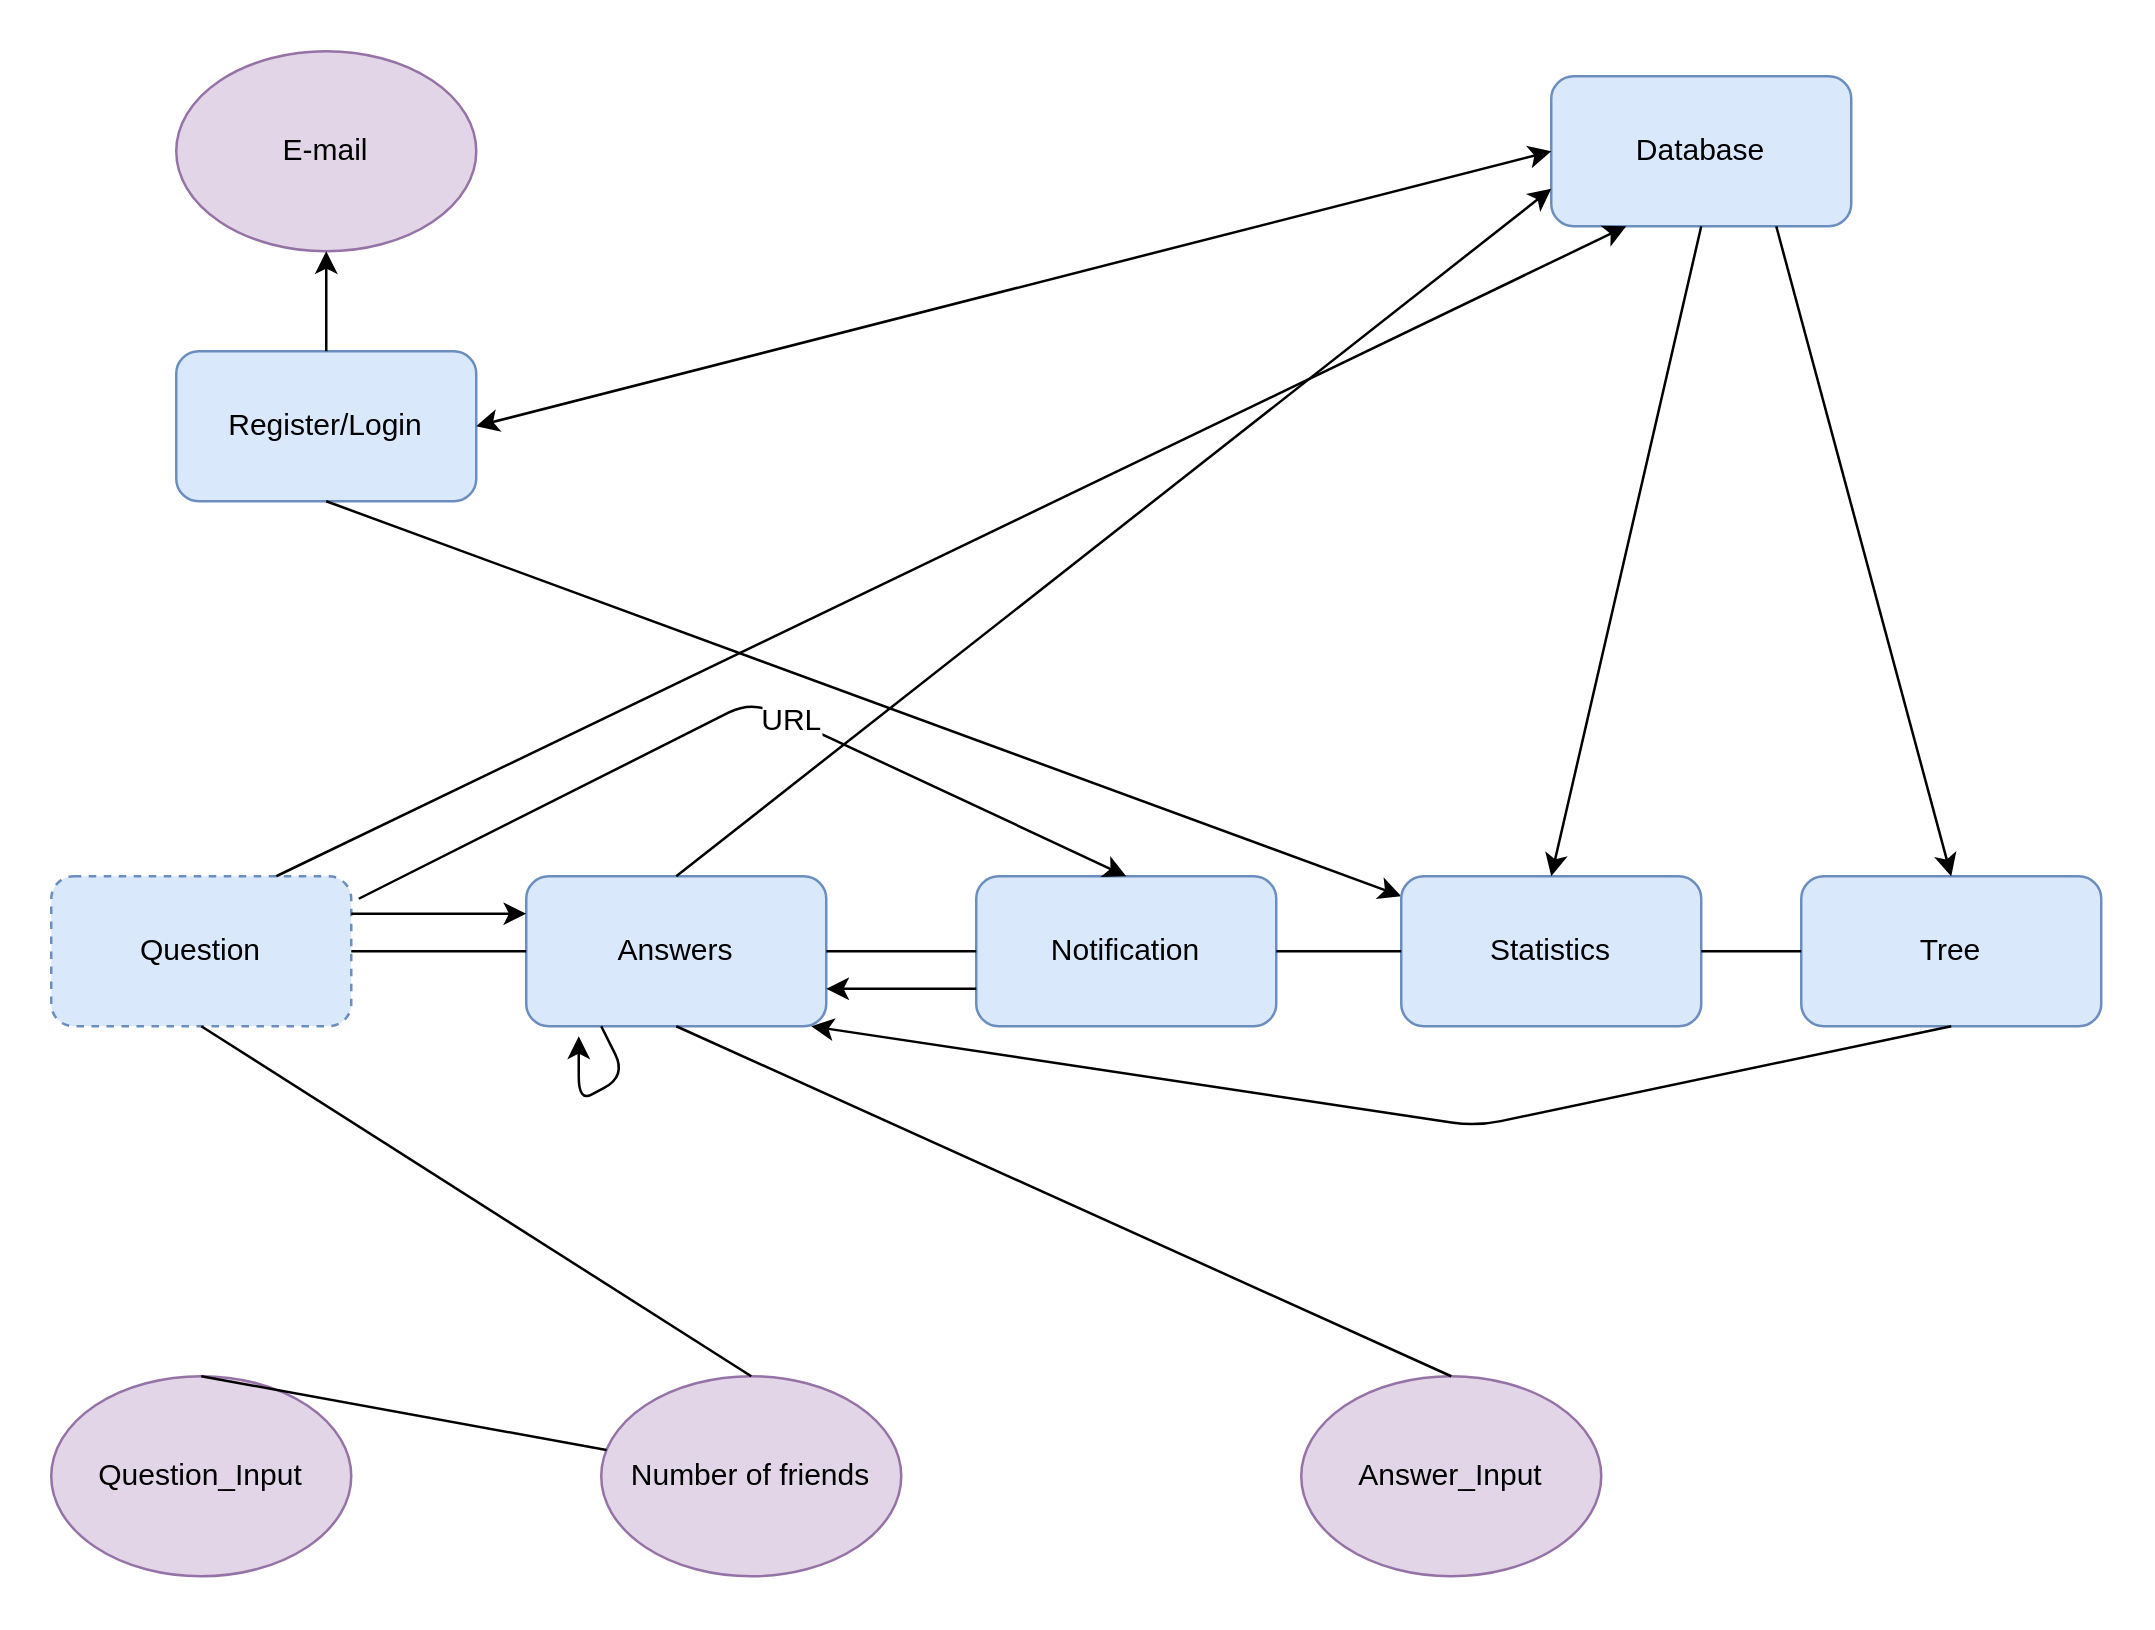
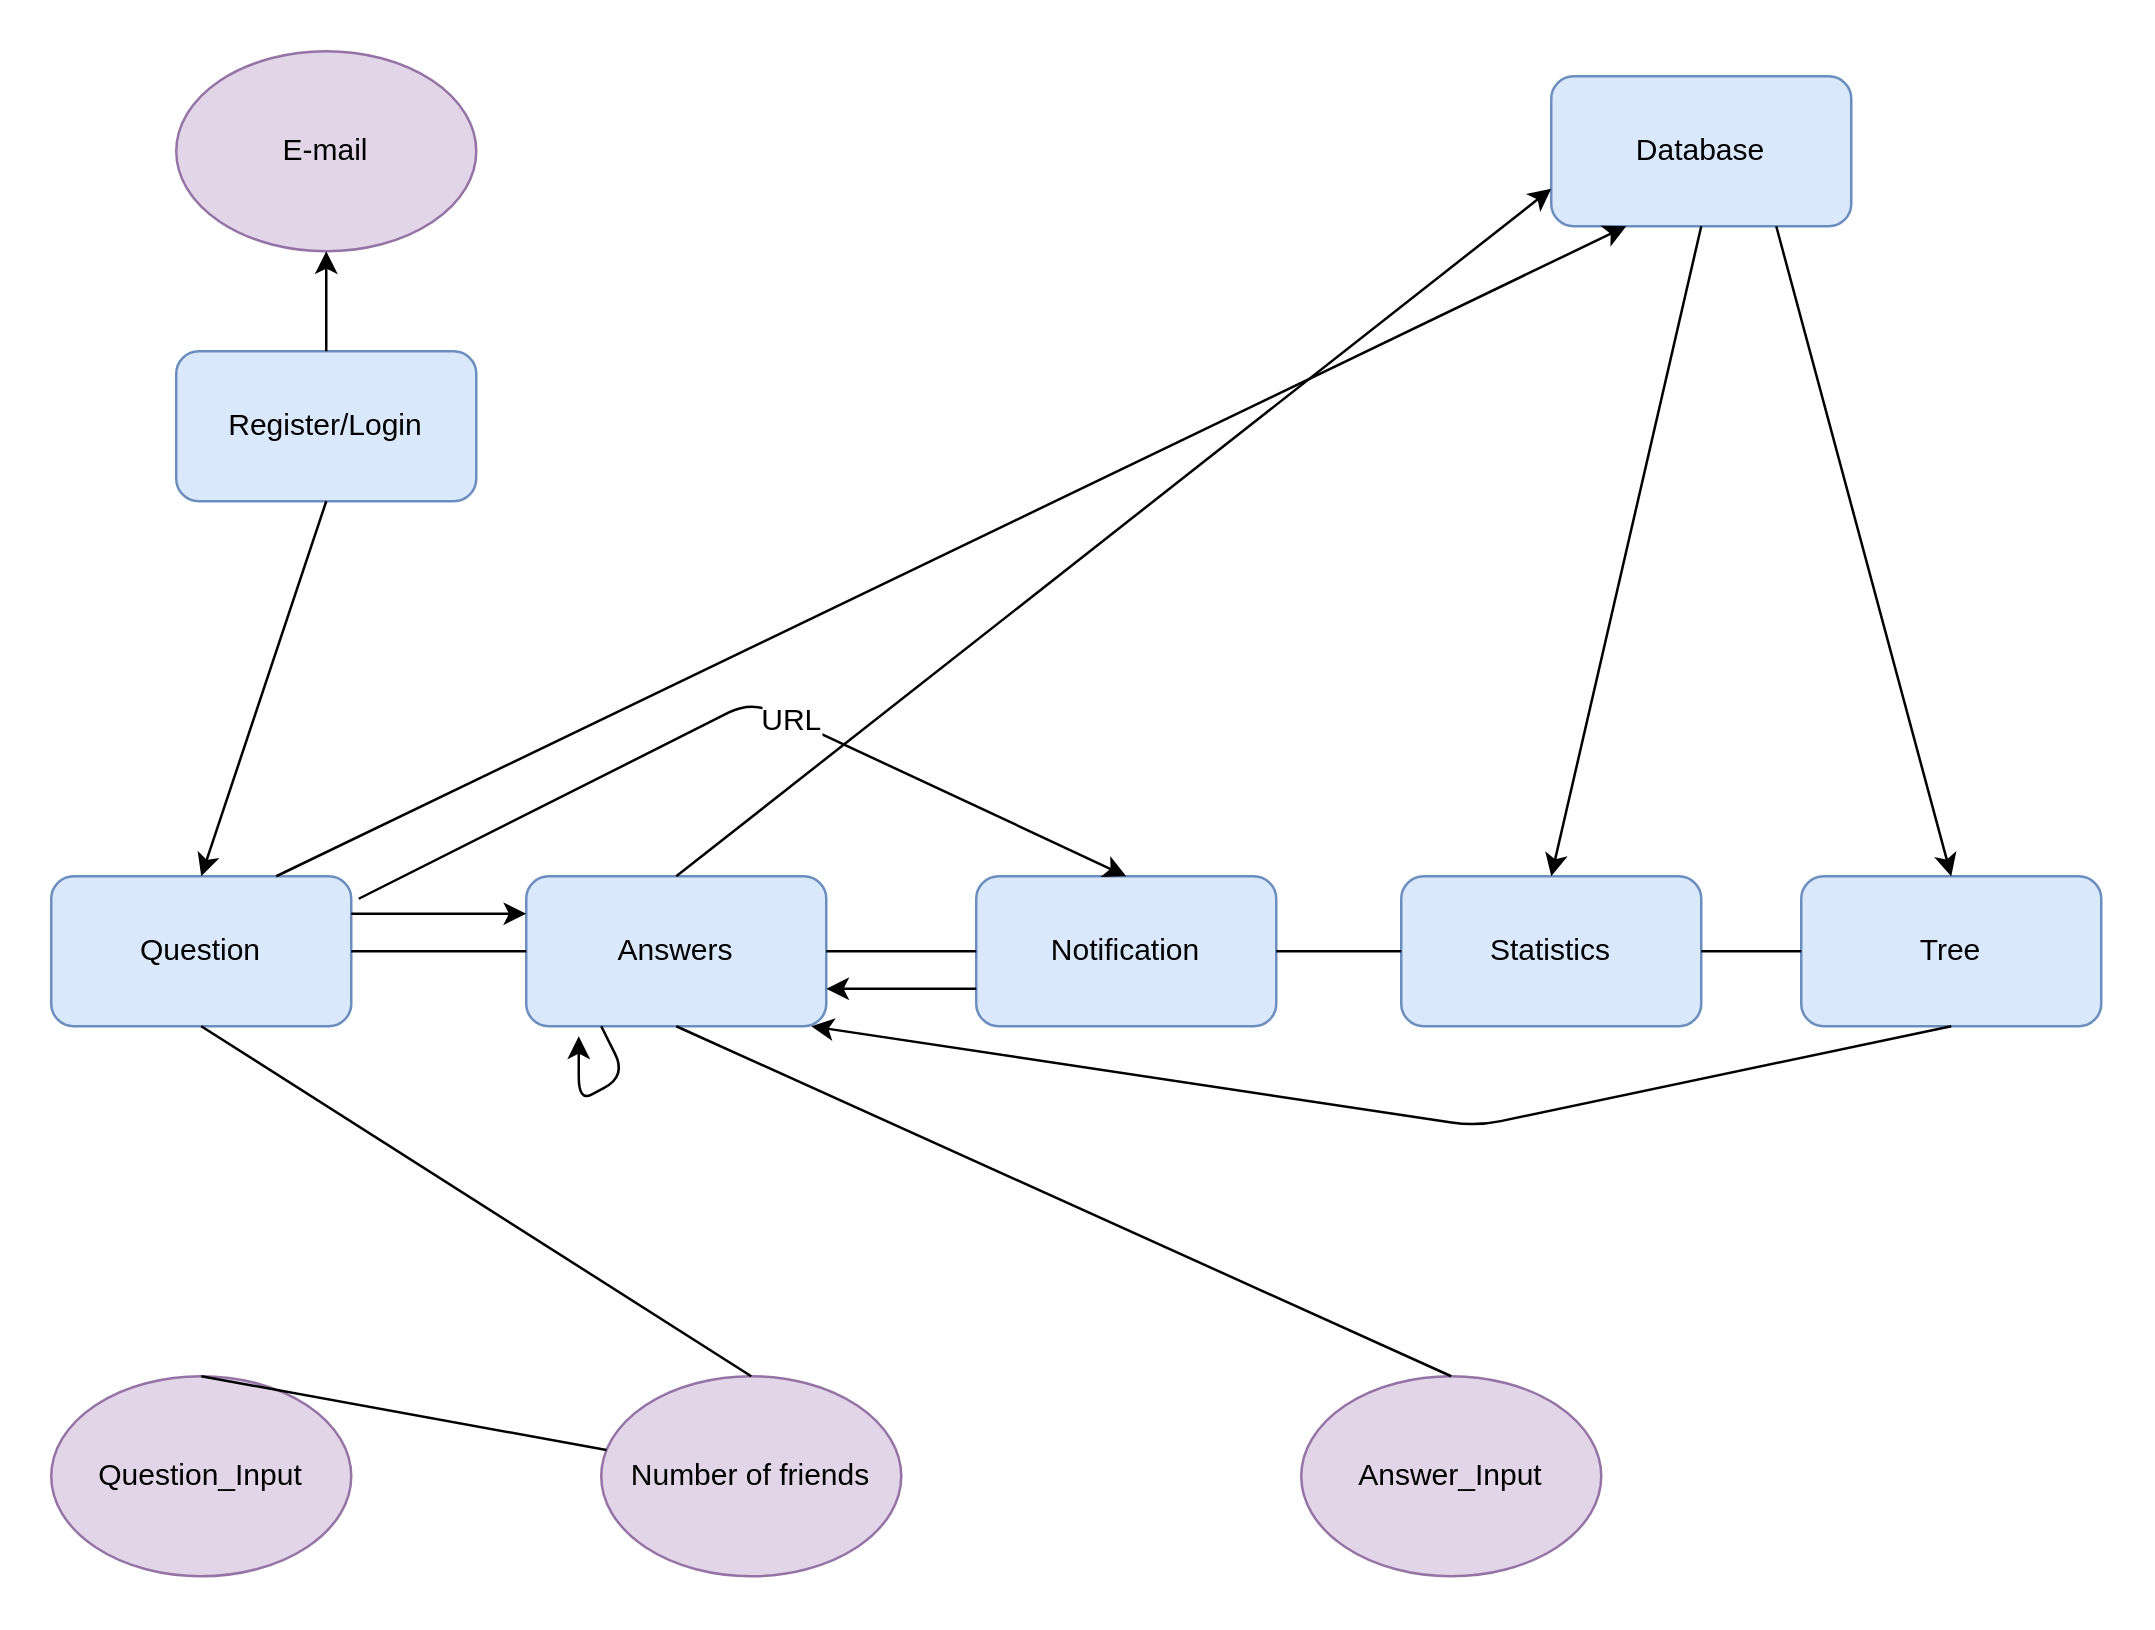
edge "Database" -- "Register/Login": removed
edge "Register/Login" -> "Statistics": now "Register/Login" -> "Question"
node "Question": style dashed -> solid
